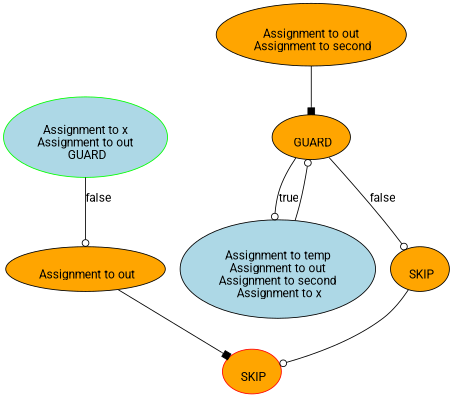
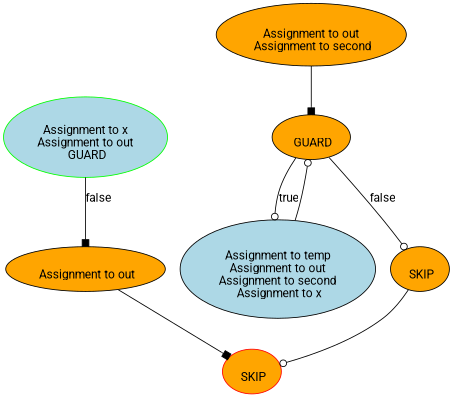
edge "Assignment to x Assignment to out GUARD" -> "Assignment to out": arrowhead odot -> box
